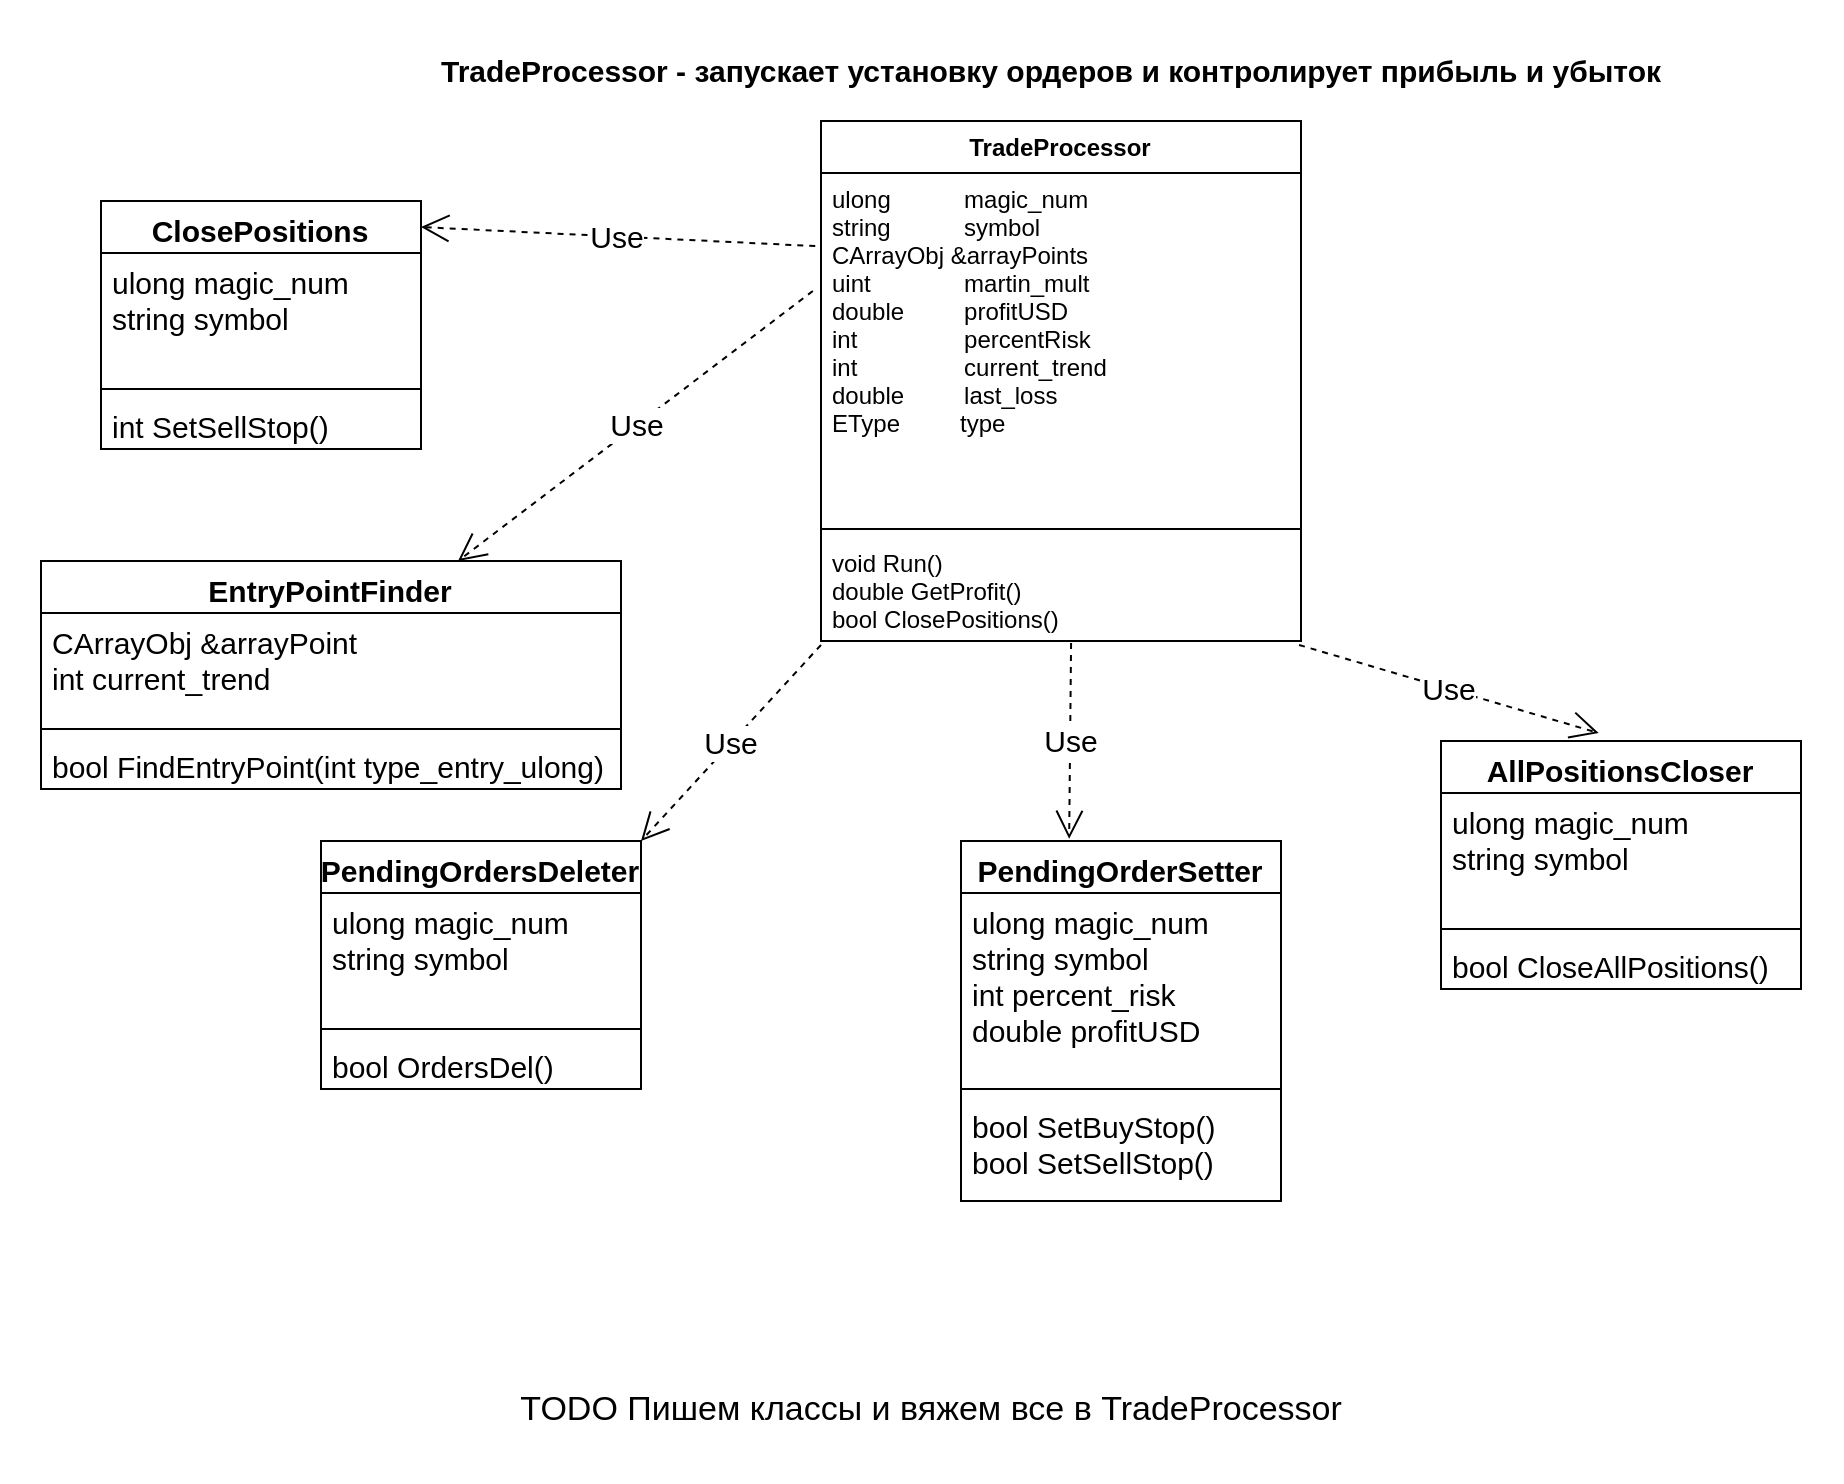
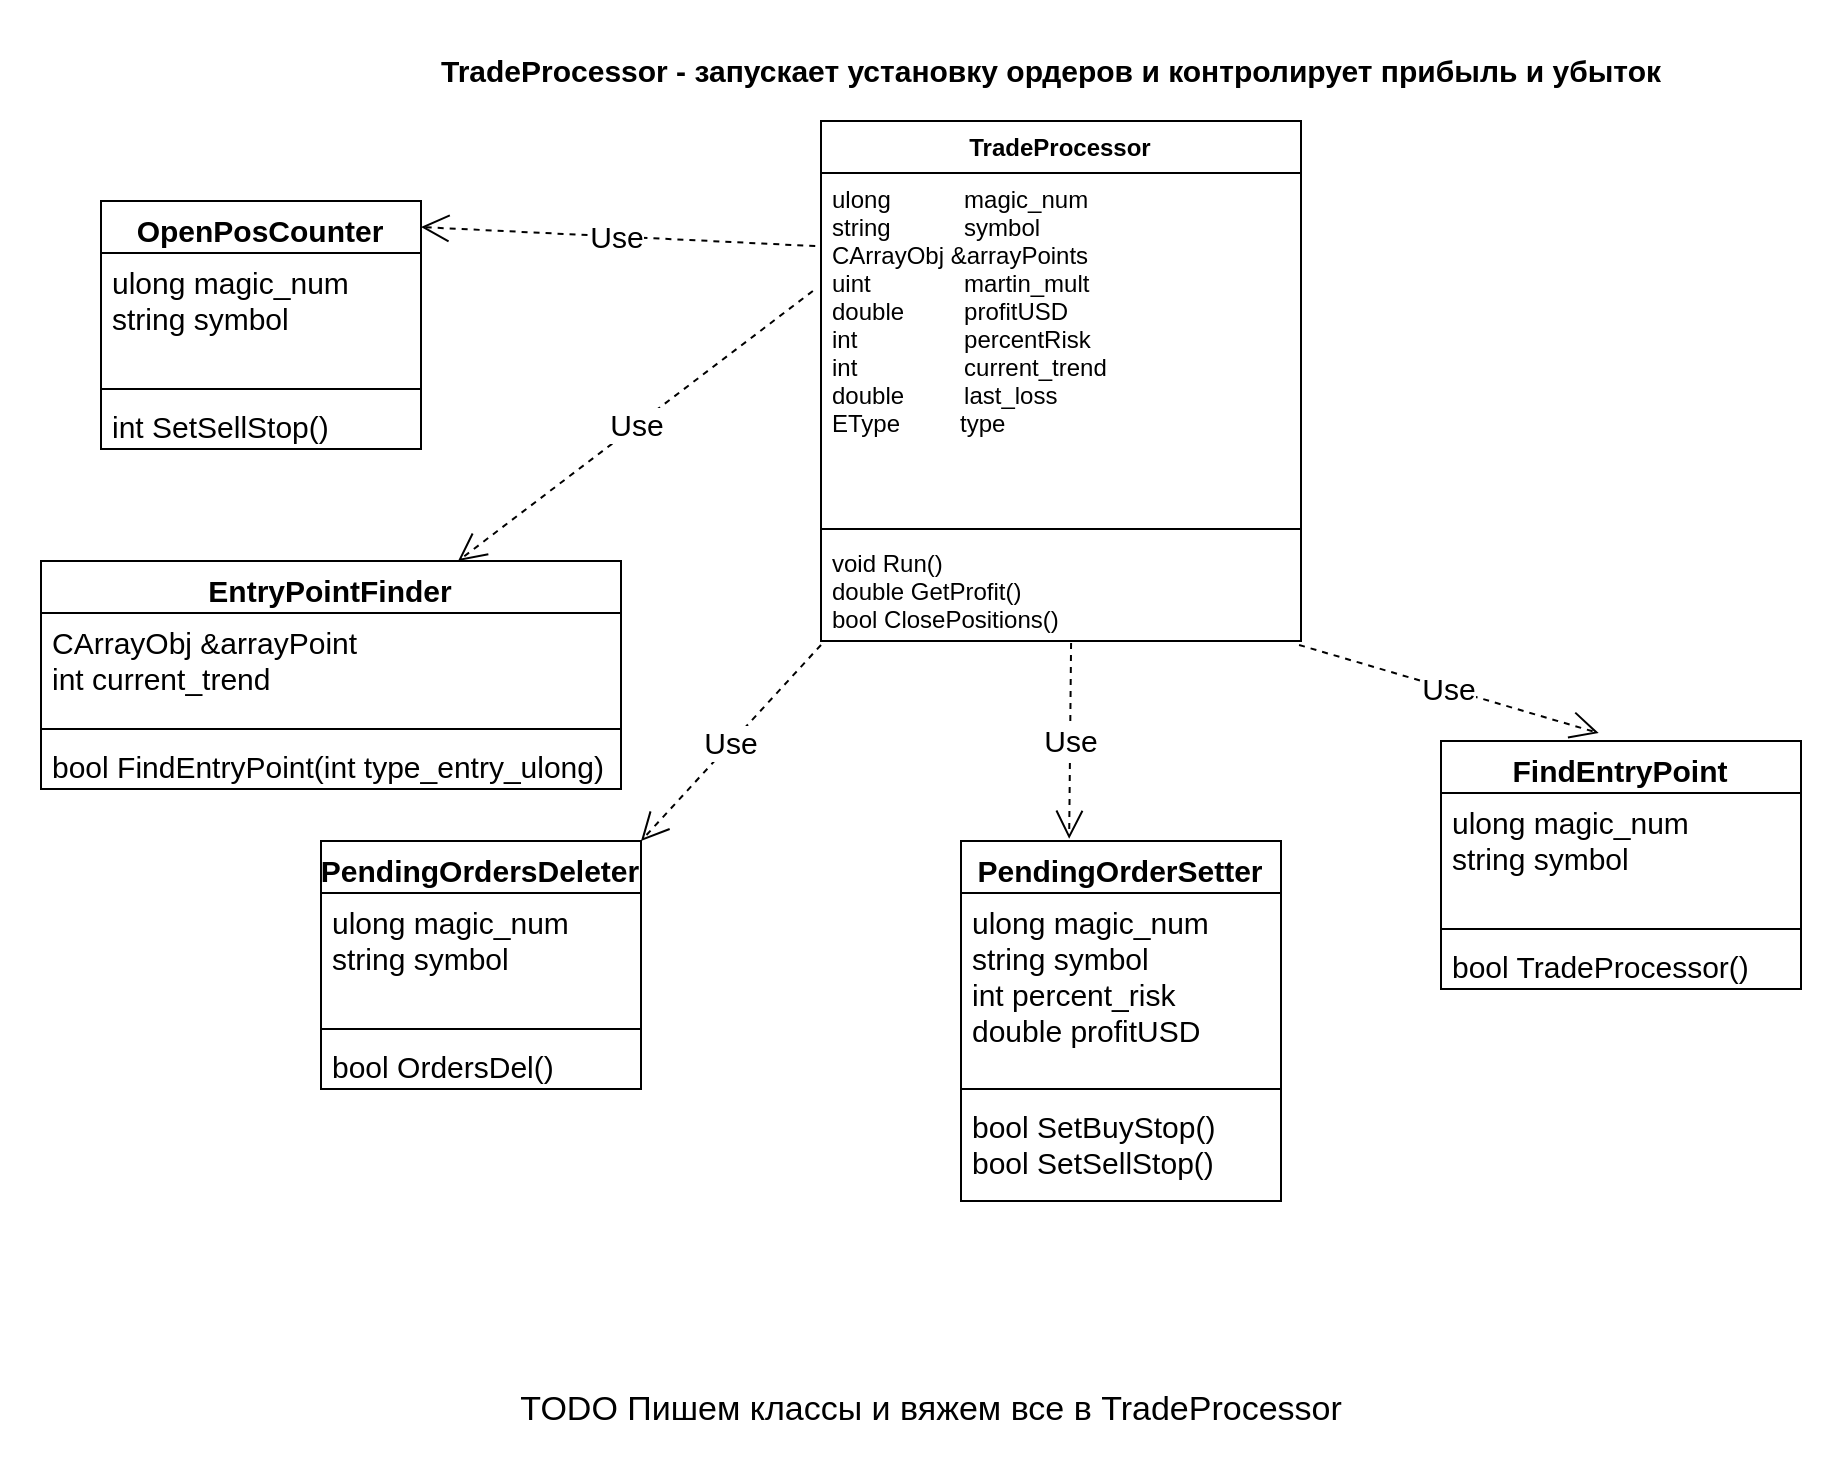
node "ClosePositions": label "ClosePositions" -> "OpenPosCounter"
node "AllPositionsCloser": label "AllPositionsCloser" -> "FindEntryPoint"
node "bool CloseAllPositions()": label "bool CloseAllPositions()" -> "bool TradeProcessor()"
